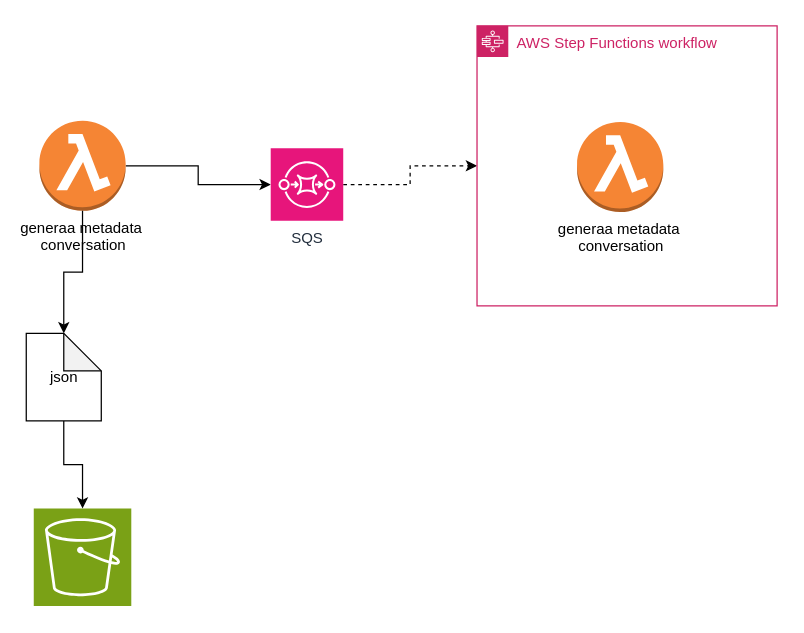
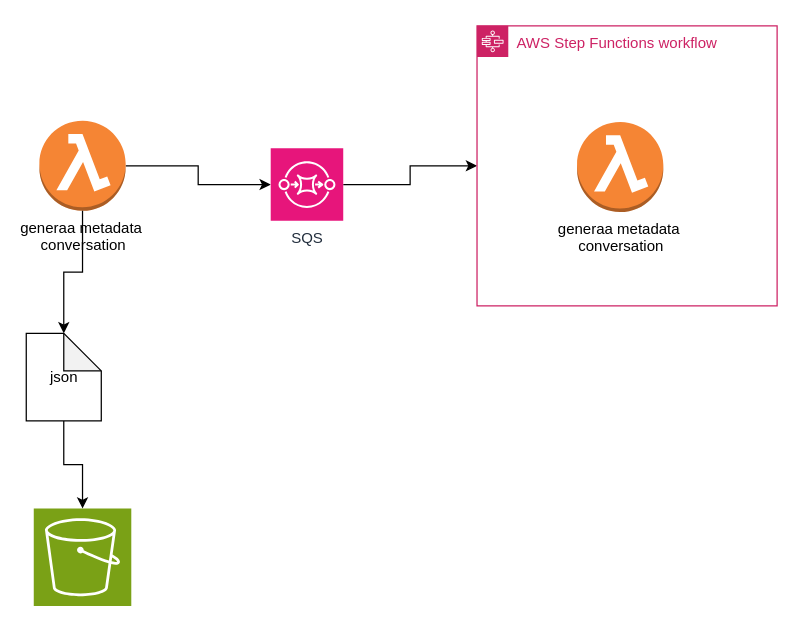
edge "SQS" -> "AWS Step Functions workflow": style dashed -> solid
